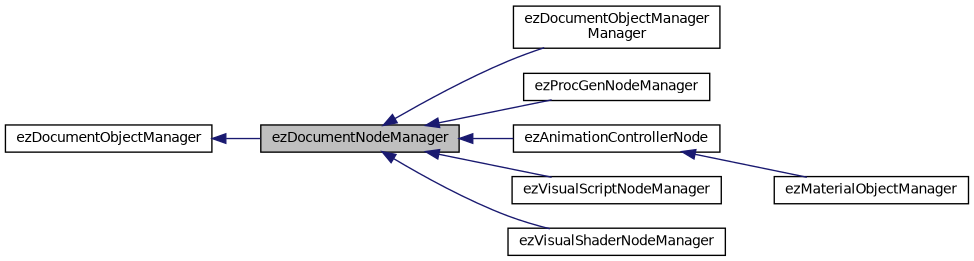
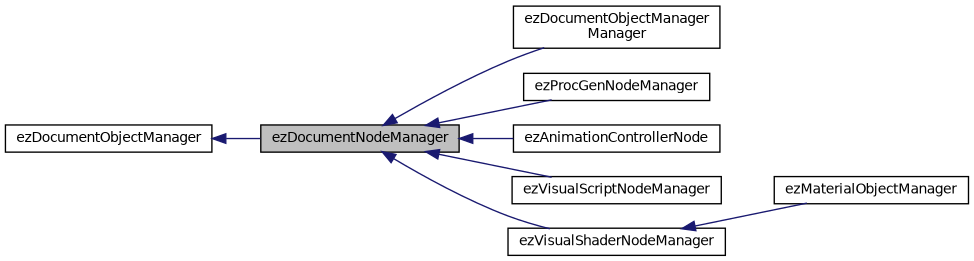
edge "ezMaterialObjectManager" -> "ezAnimationControllerNode": now "ezMaterialObjectManager" -> "ezVisualShaderNodeManager"
